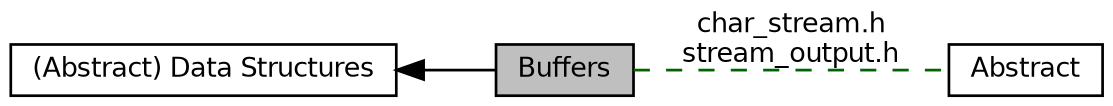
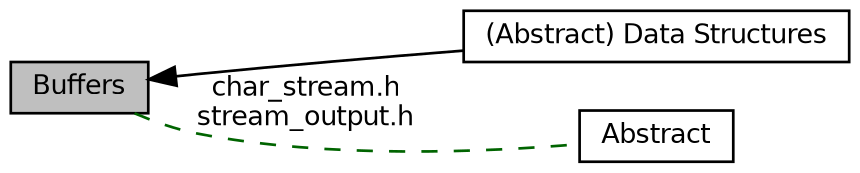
edge "Buffers" -> "(Abstract) Data Structures": reversed
